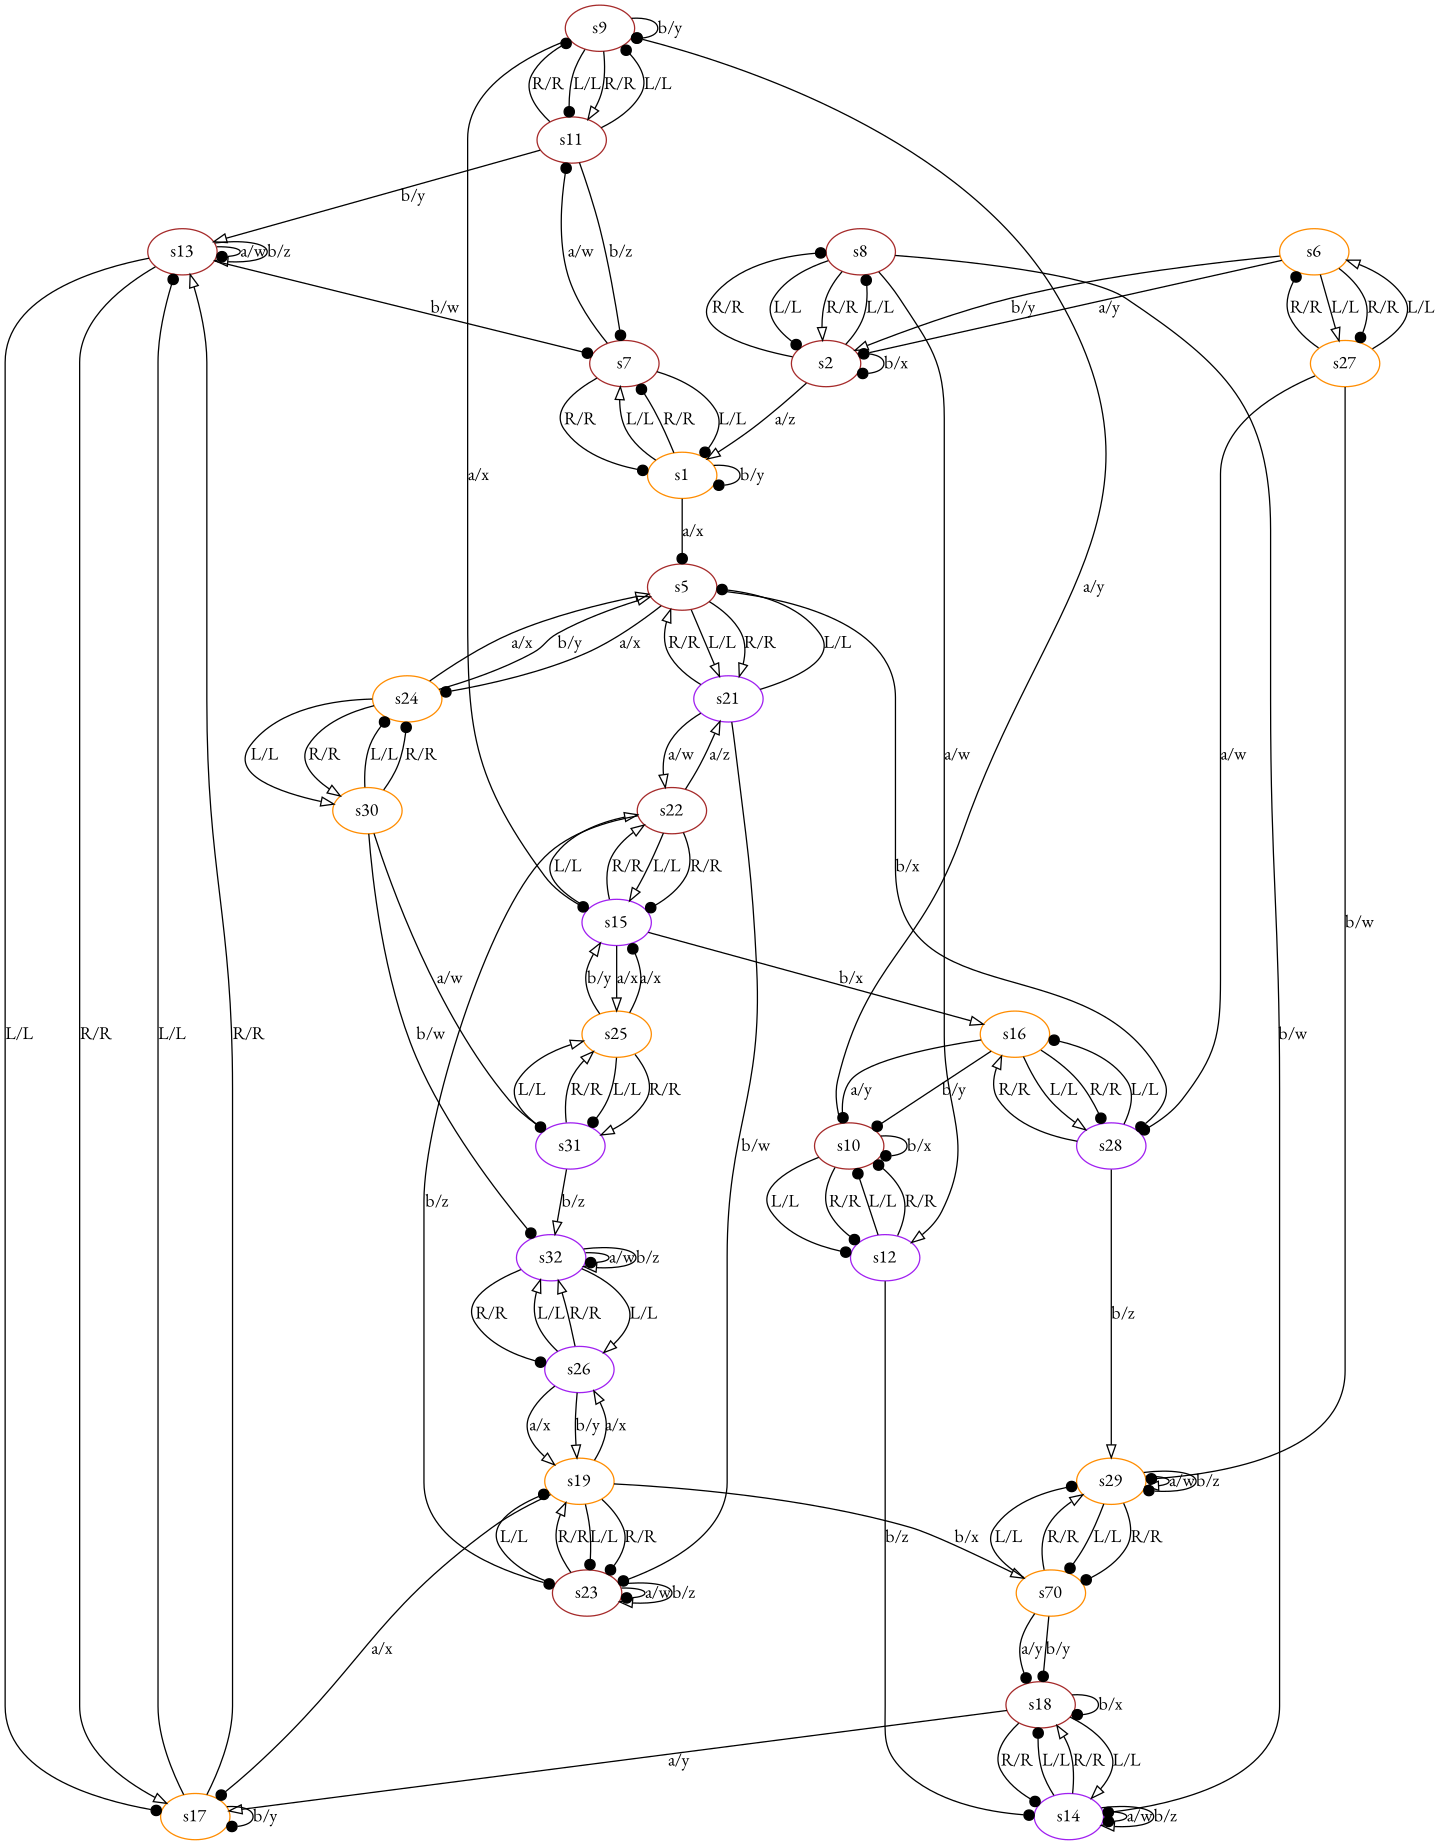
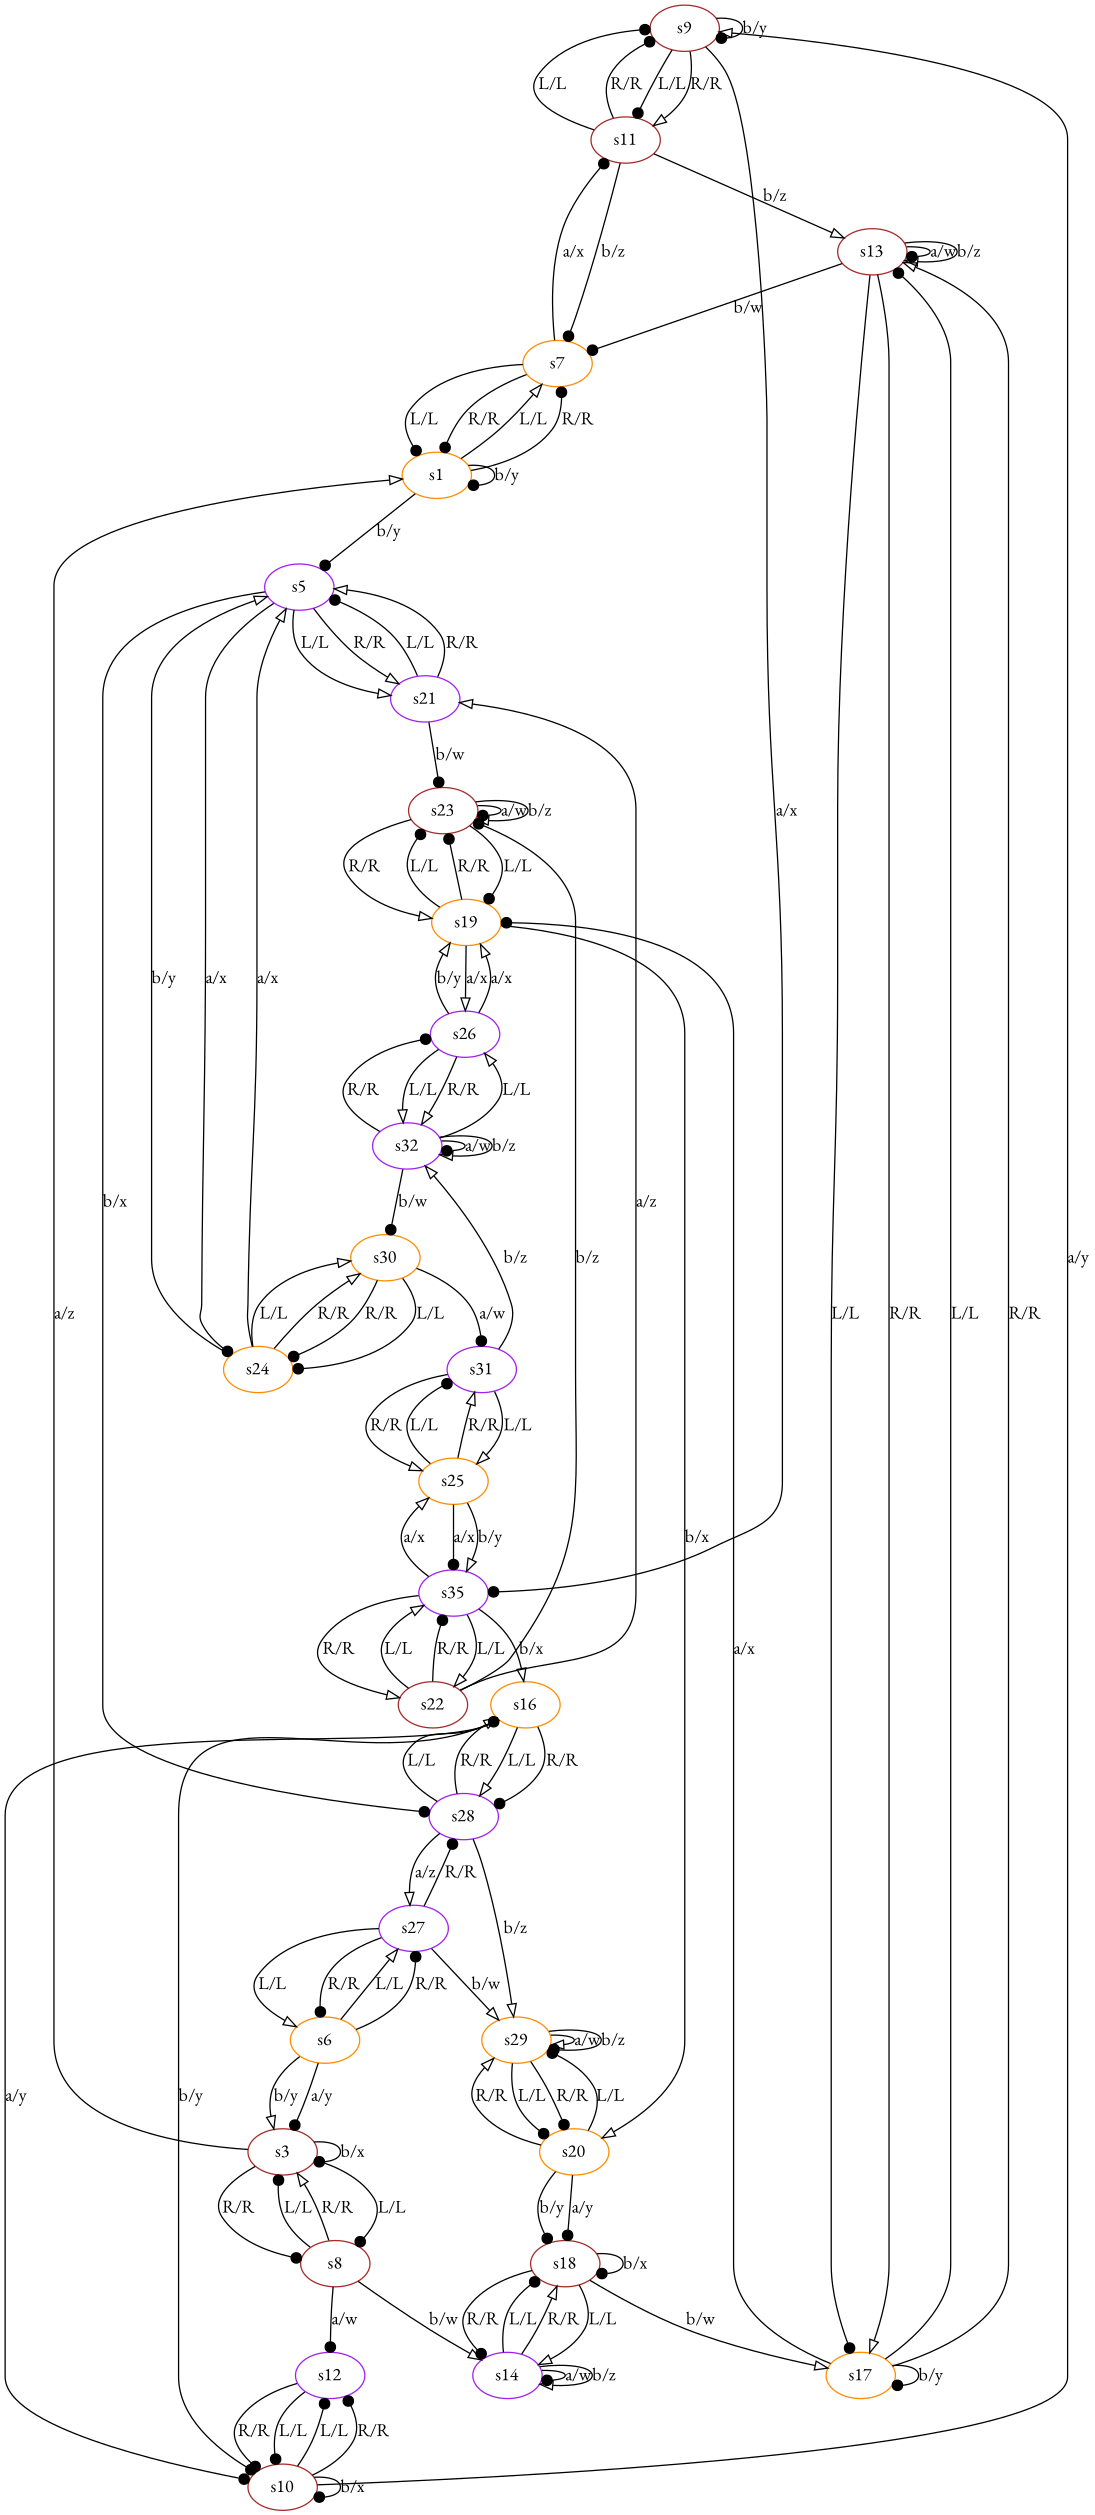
edge "s11" -> "s13": label "b/y" -> "b/z"
edge "s7" -> "s11": label "a/w" -> "a/x"
node "s7": color brown -> darkorange
node "s2": label "s2" -> "s3"
node "s27": color darkorange -> purple
edge "s10" -> "s9": arrowhead dot -> onormal
edge "s1" -> "s5": label "a/x" -> "b/y"
node "s5": color brown -> purple
edge "s21" -> "s22": removed, label "a/w"
edge "s8" -> "s12": arrowhead onormal -> dot
edge "s27" -> "s28": label "a/w" -> "R/R"
node "s15": label "s15" -> "s35"
edge "s8" -> "s14": arrowhead dot -> onormal
edge "s27" -> "s29": arrowhead dot -> onormal
edge "s30" -> "s32": reversed
node "s70": label "s70" -> "s20"
edge "s12" -> "s14": removed, label "b/z"
edge "s19" -> "s17": reversed
edge "s18" -> "s17": label "a/y" -> "b/w"
edge "s28" -> "s27": added, label "a/z"
